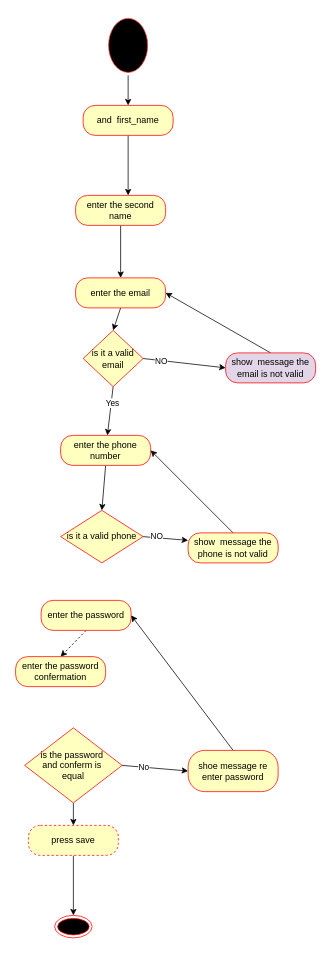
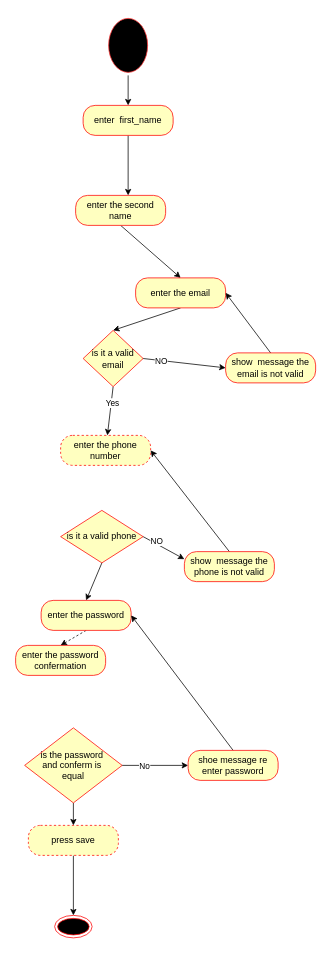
node "and first_name": label "and first_name" -> "enter first_name"
node "enter the email": moved (120, 293) -> (180, 293)
node "show message the email is not valid": fillcolor #e1d5e7 -> #ffffc0
node "enter the phone number": style solid -> dashed
edge "enter the phone number" -> "is it a valid phone": removed
node "show message the phone is not valid": moved (233, 548) -> (229, 567)
edge "is it a valid phone" -> "enter the password": added
node "enter the password confermation": moved (60, 672) -> (60, 660)
node "shoe message re enter password": size 90x41 -> 90x30
